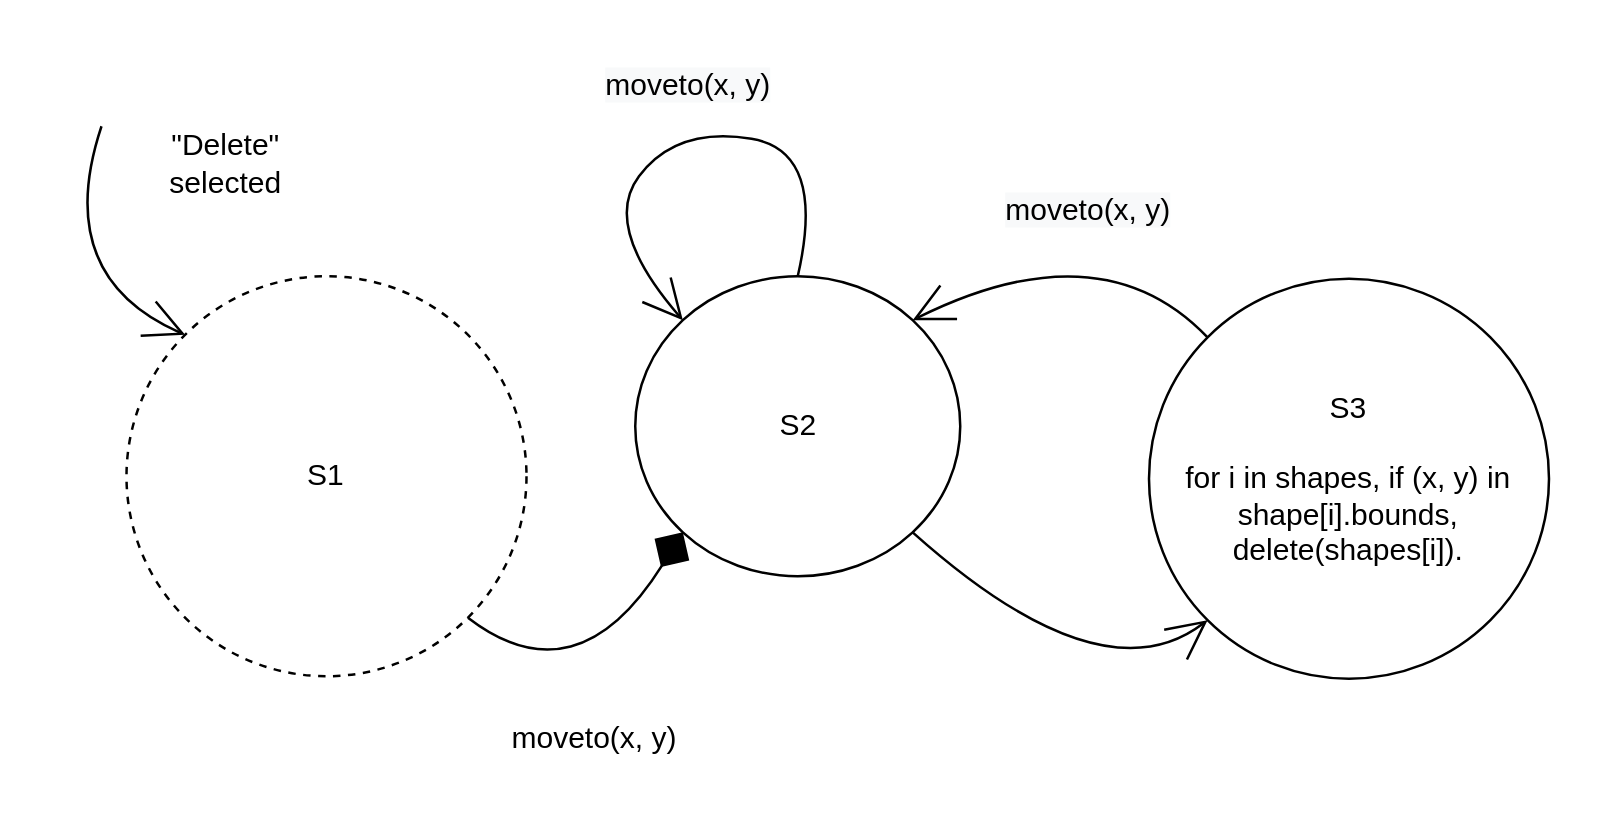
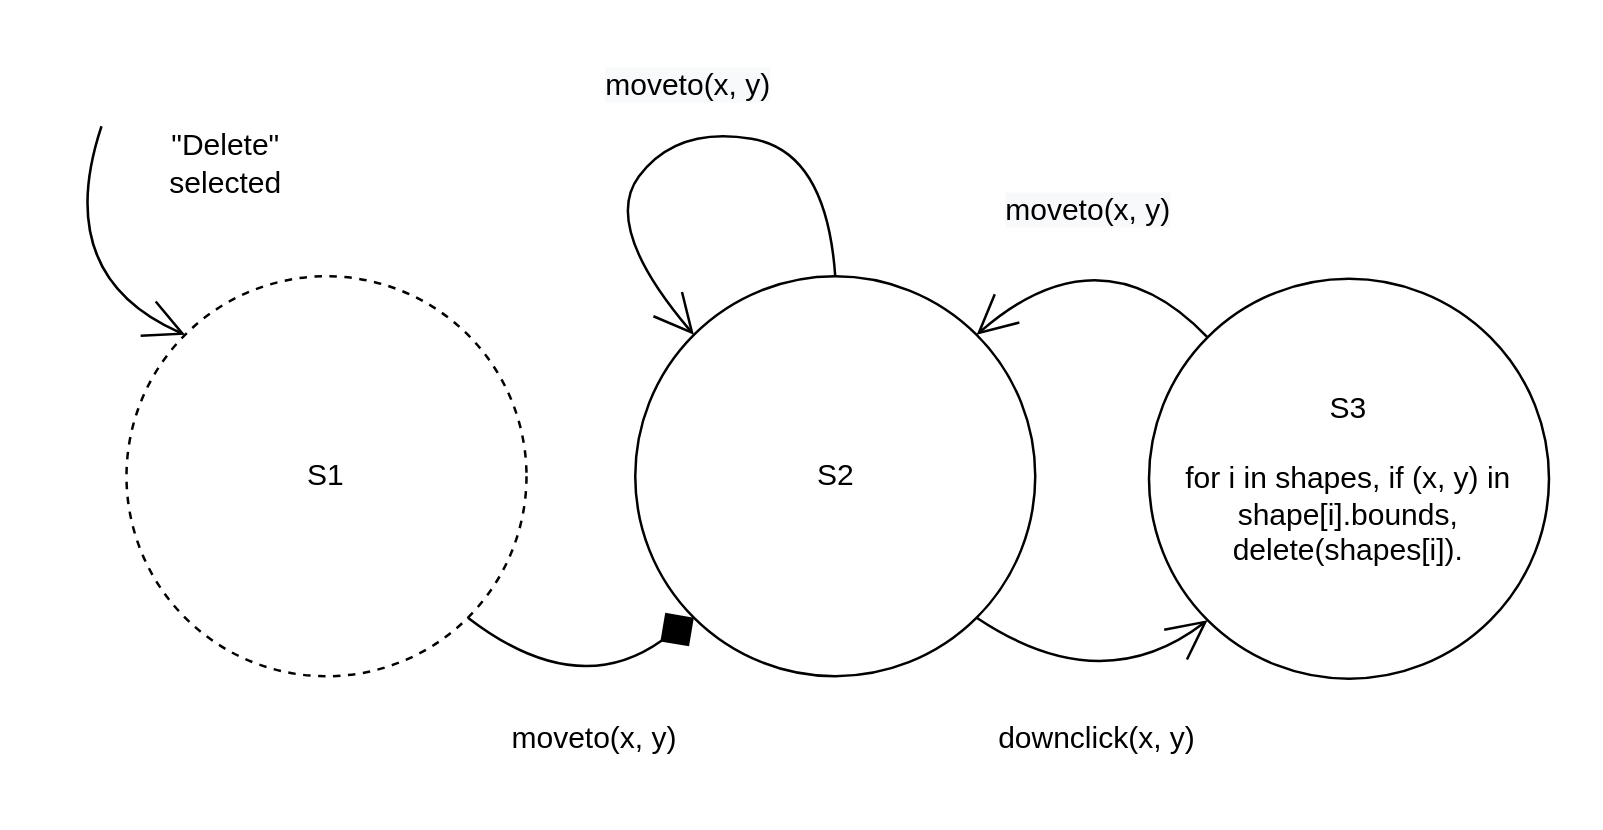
node "S2": size 325x300 -> 400x400
node "downclick(x, y)": added
